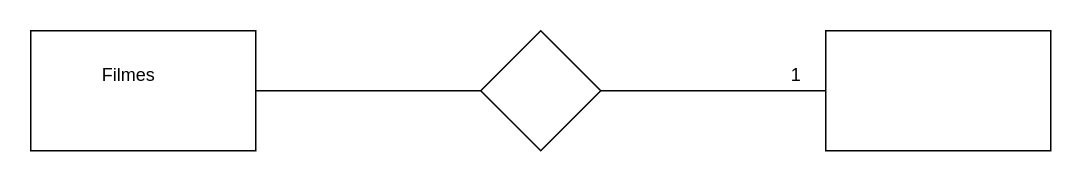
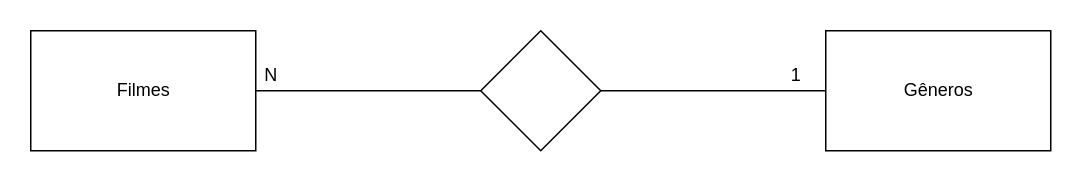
node "Filmes": moved (128, 76) -> (143, 91)
node "N": added
node "Gêneros": added
